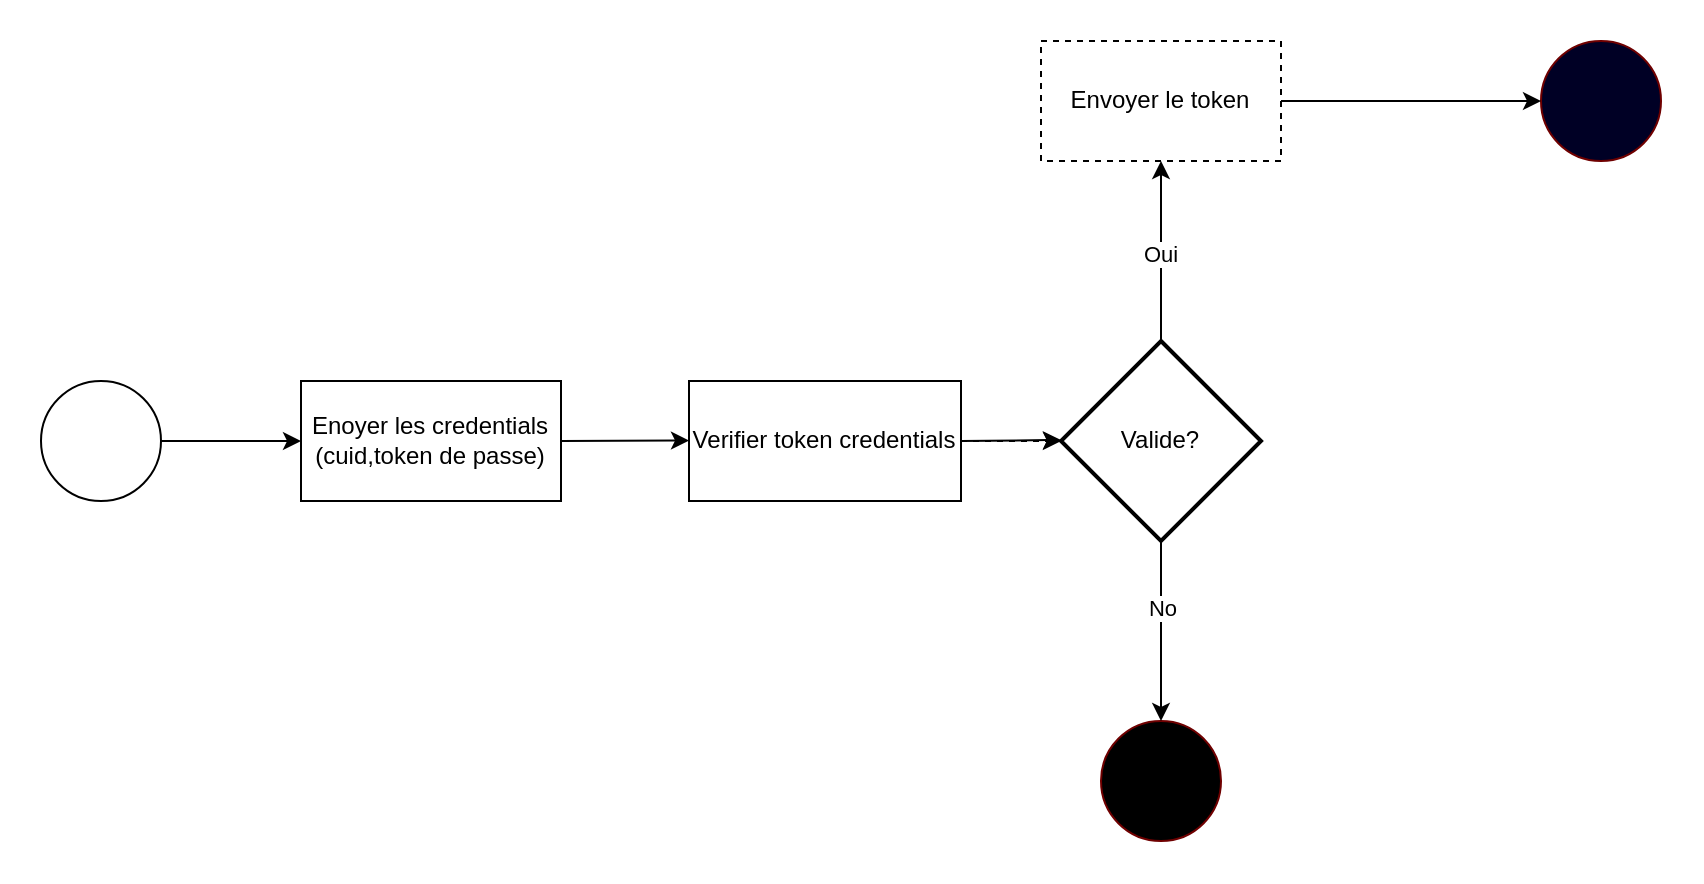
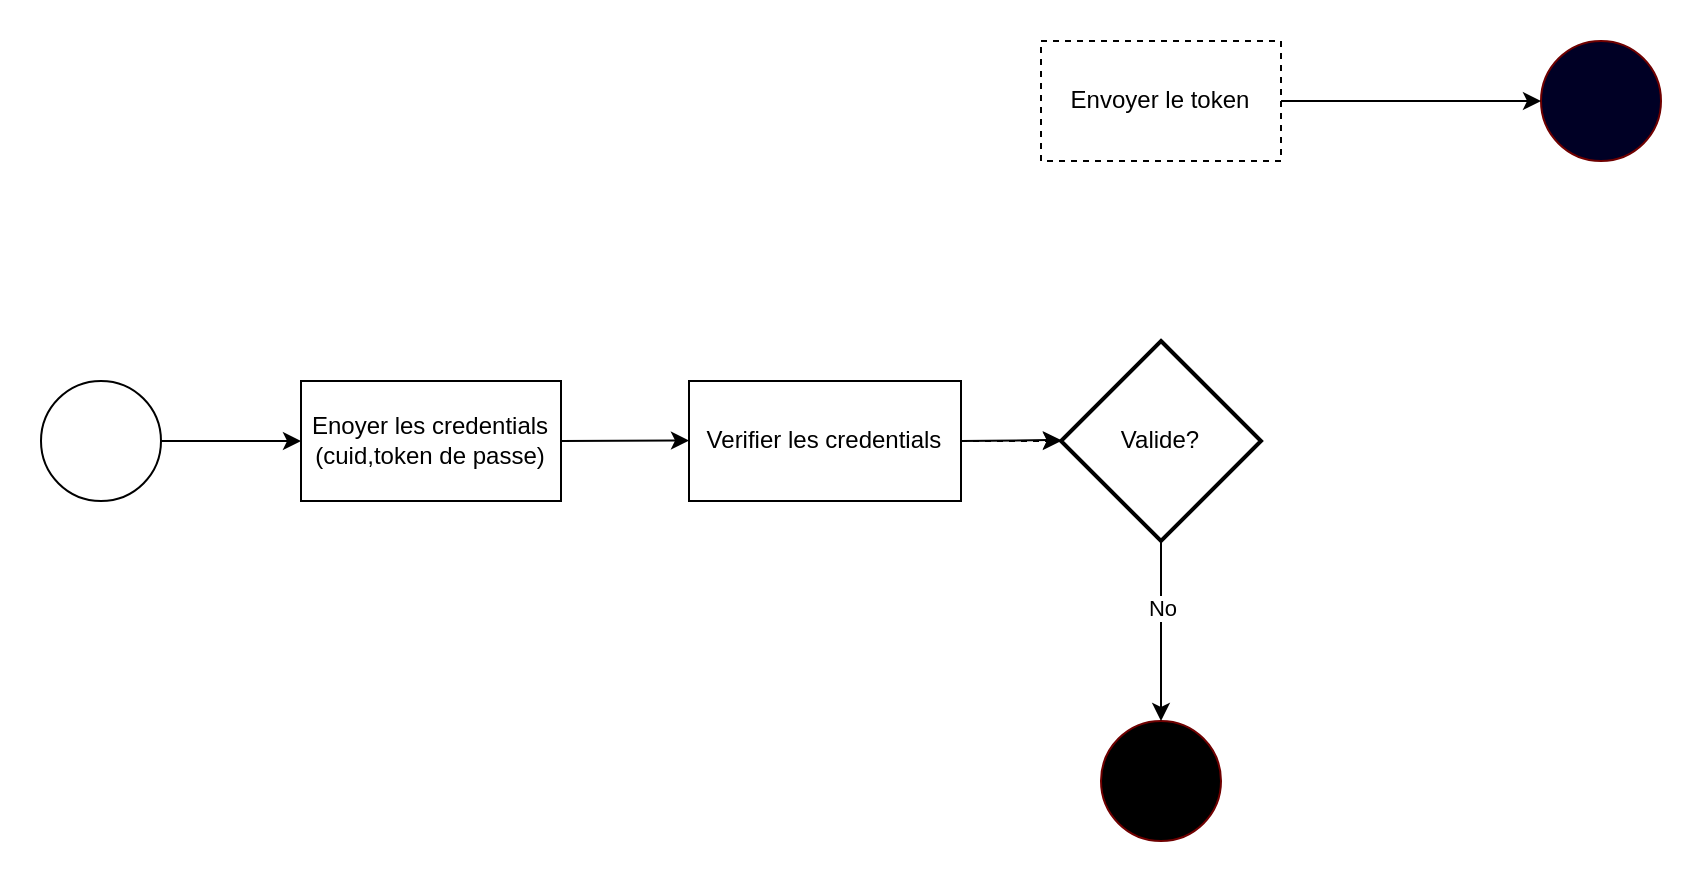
edge "Valide?" -> "Envoyer le token": removed, label "Oui"
node "Verifier token credentials": label "Verifier token credentials" -> "Verifier les credentials"
